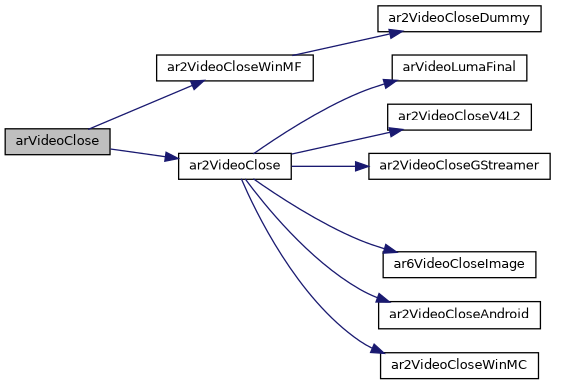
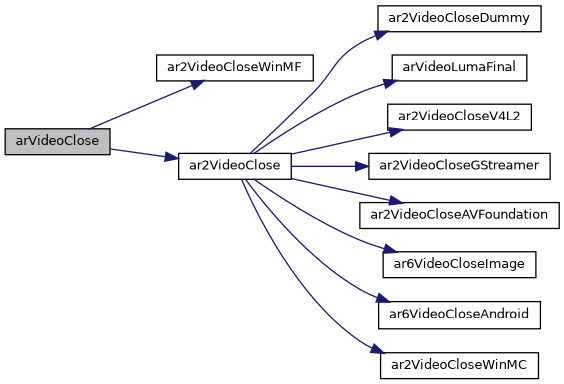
edge "ar2VideoCloseWinMF" -> "ar2VideoCloseDummy": now "ar2VideoClose" -> "ar2VideoCloseDummy"
node "ar2VideoCloseAVFoundation": added
node "ar2VideoCloseAndroid": label "ar2VideoCloseAndroid" -> "ar6VideoCloseAndroid"
